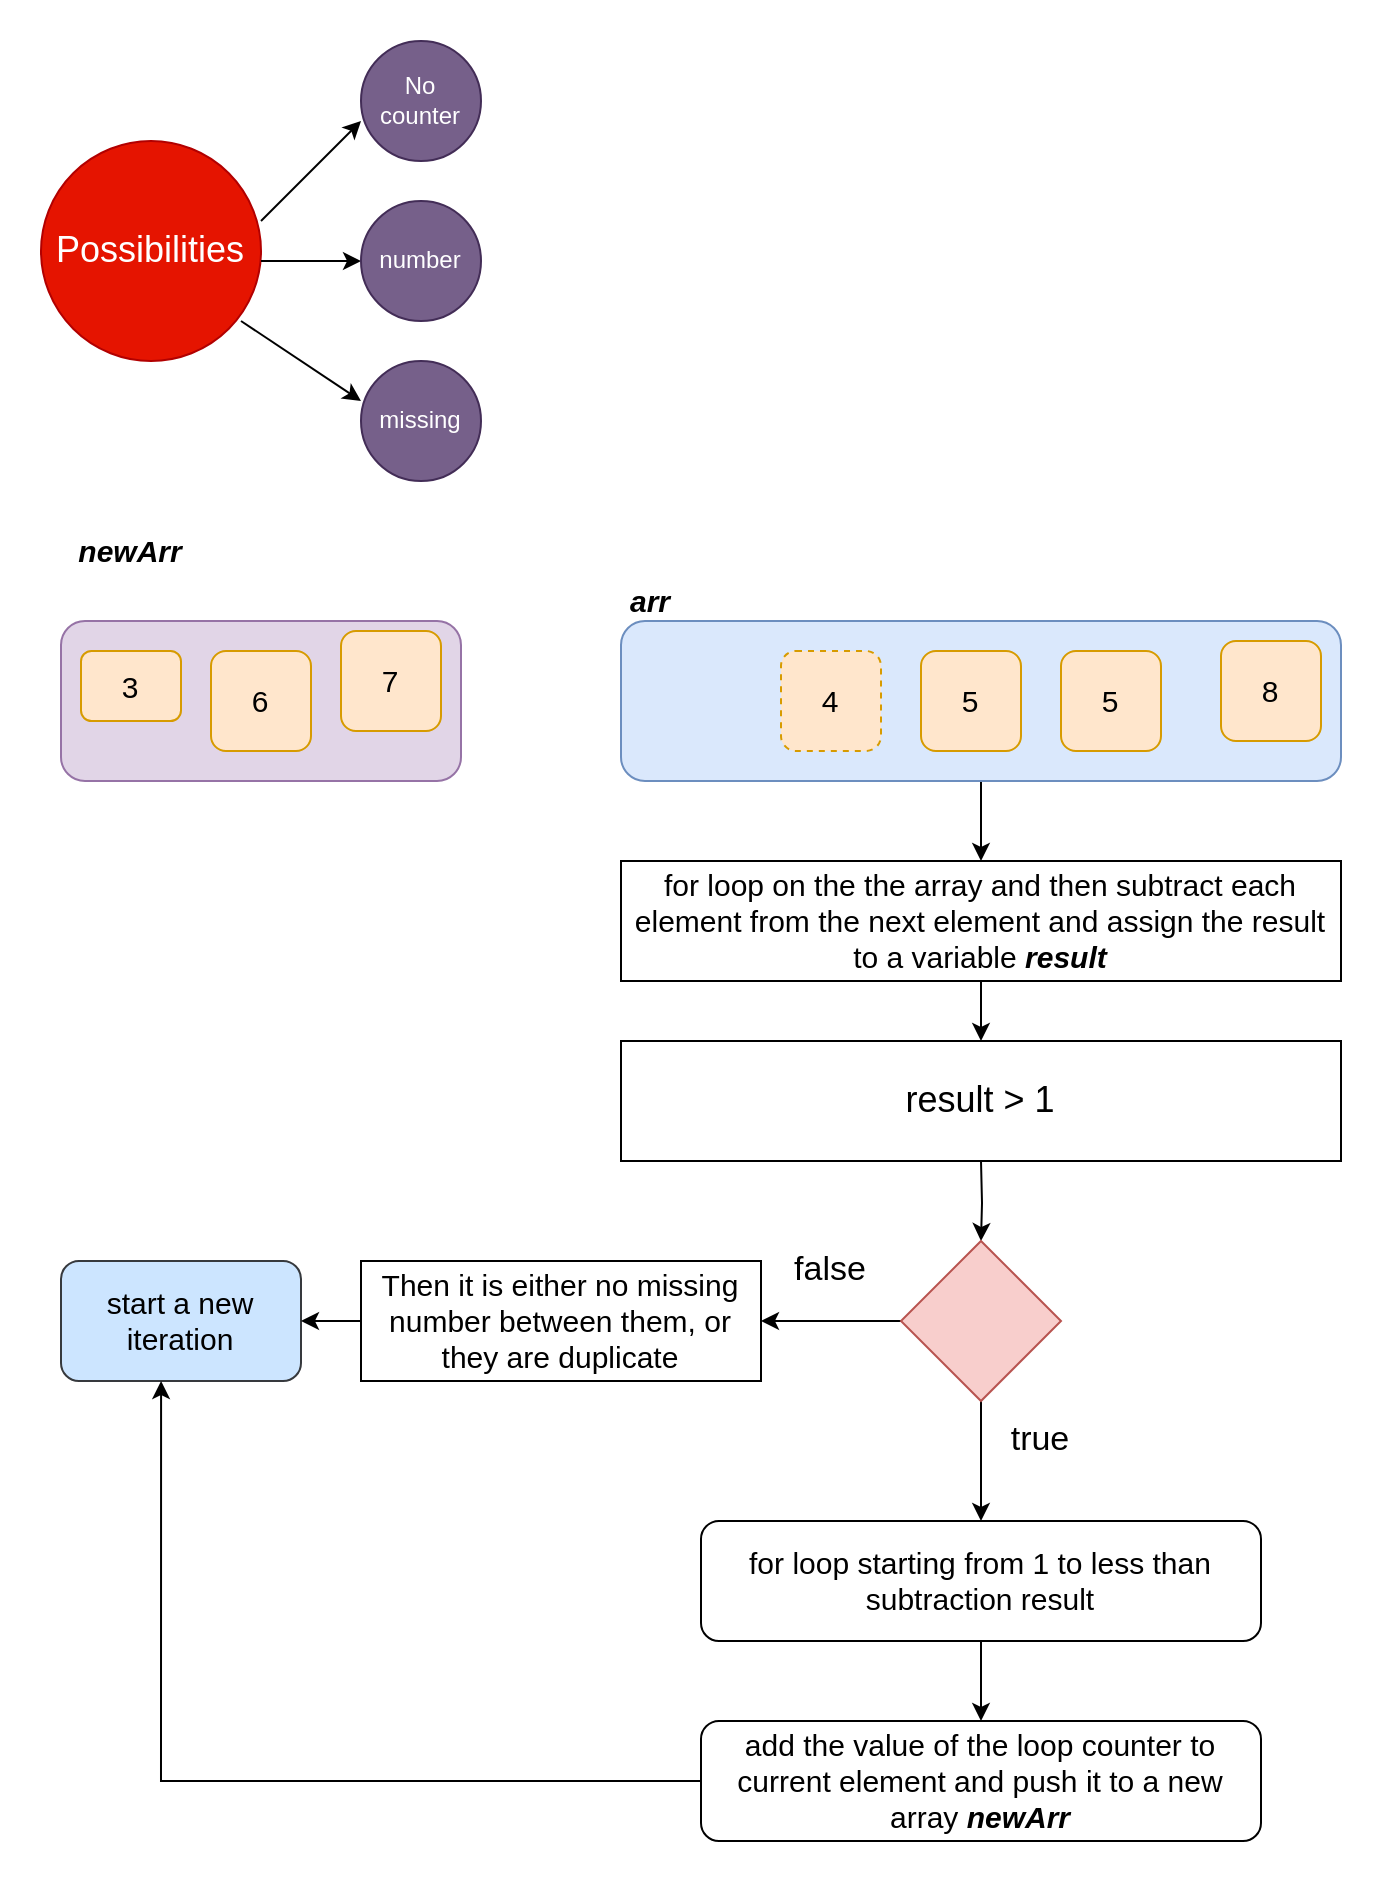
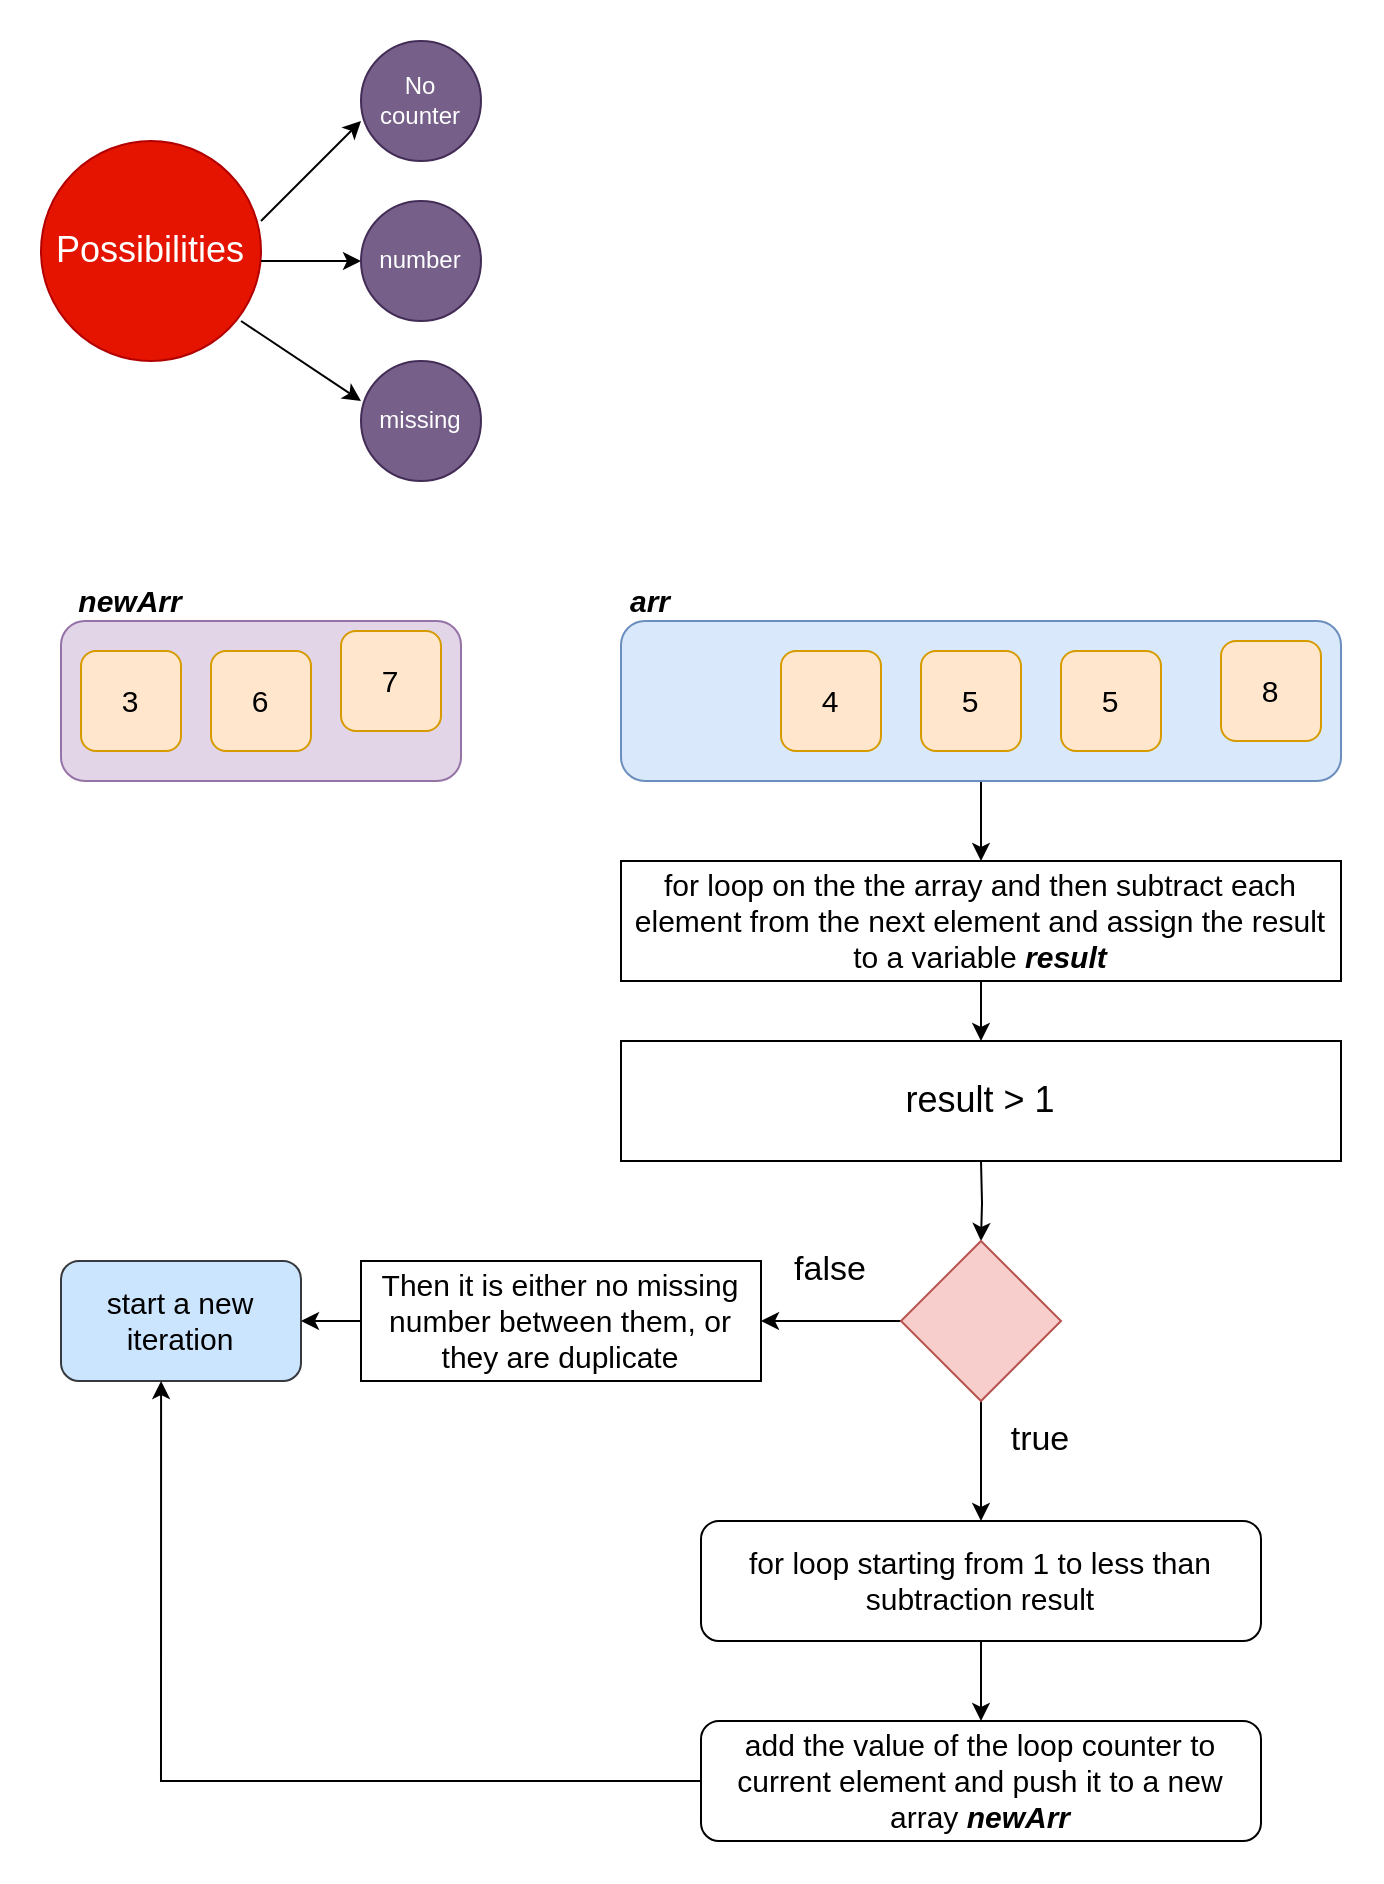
node "newArr": moved (131, 551) -> (131, 601)
node "3": size 100x70 -> 100x100
node "4": style dashed -> solid
